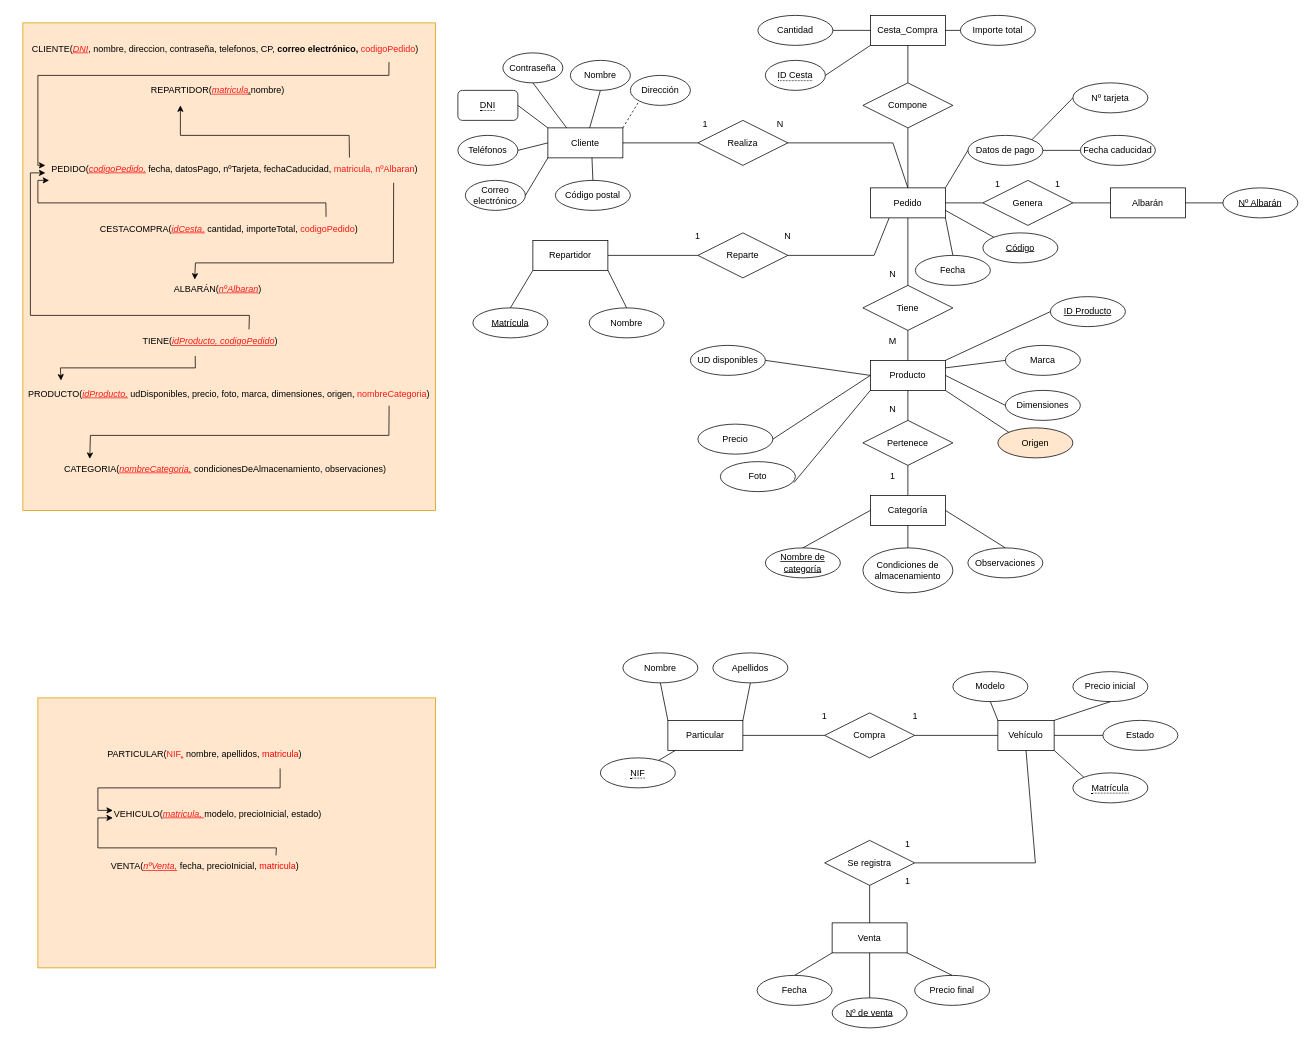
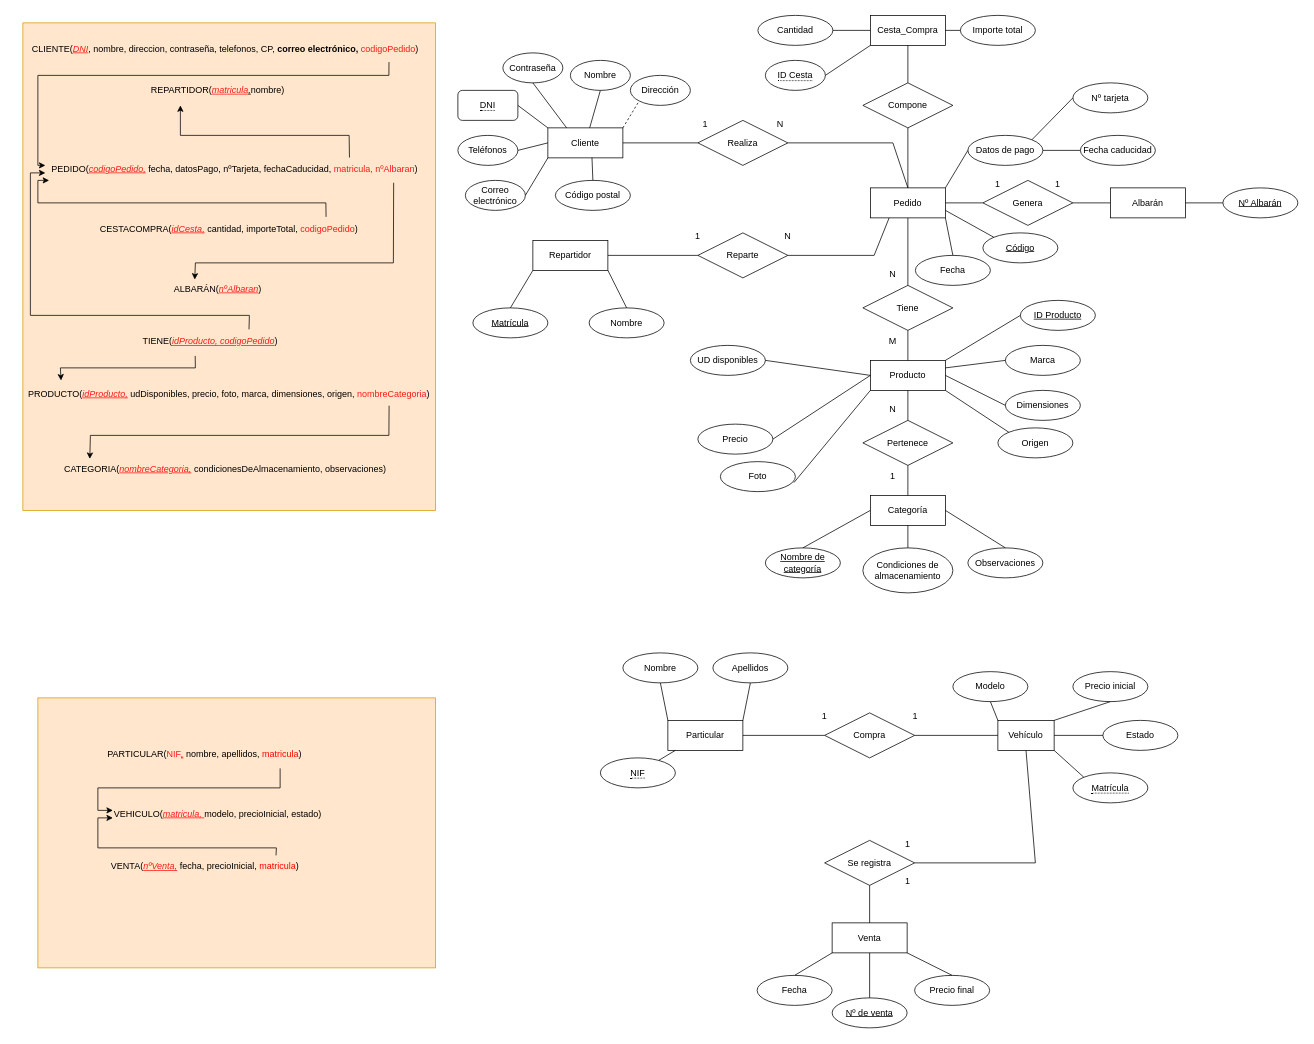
node "ID Producto": moved (1088, 312) -> (1058, 315)
node "Origen": fillcolor #ffe6cc -> #ffffff
